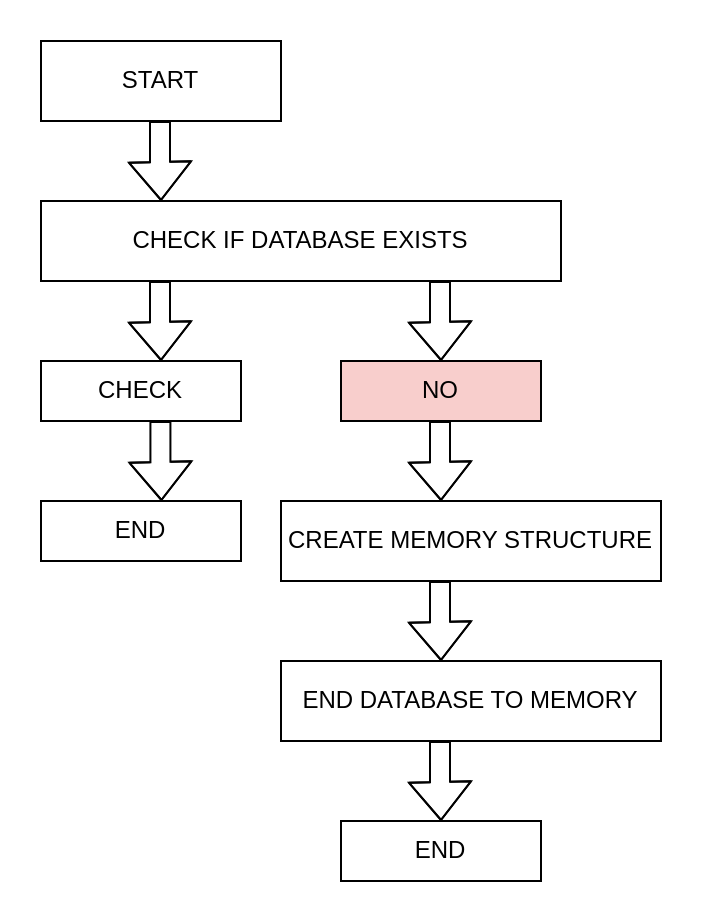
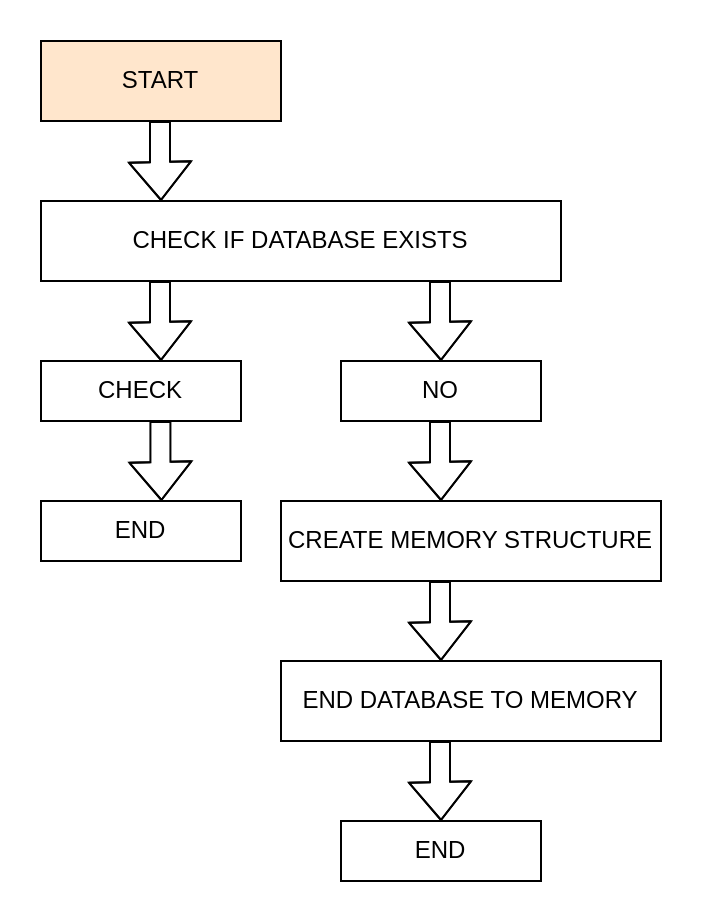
node "START": fillcolor #ffffff -> #ffe6cc
node "NO": fillcolor #f8cecc -> #ffffff
